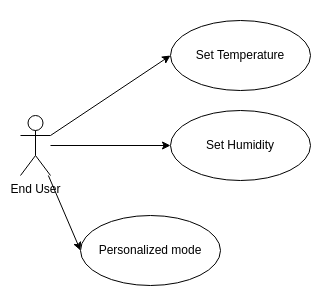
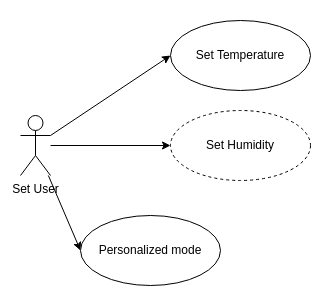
node "Set Humidity": style solid -> dashed
node "End User": label "End User" -> "Set User"
